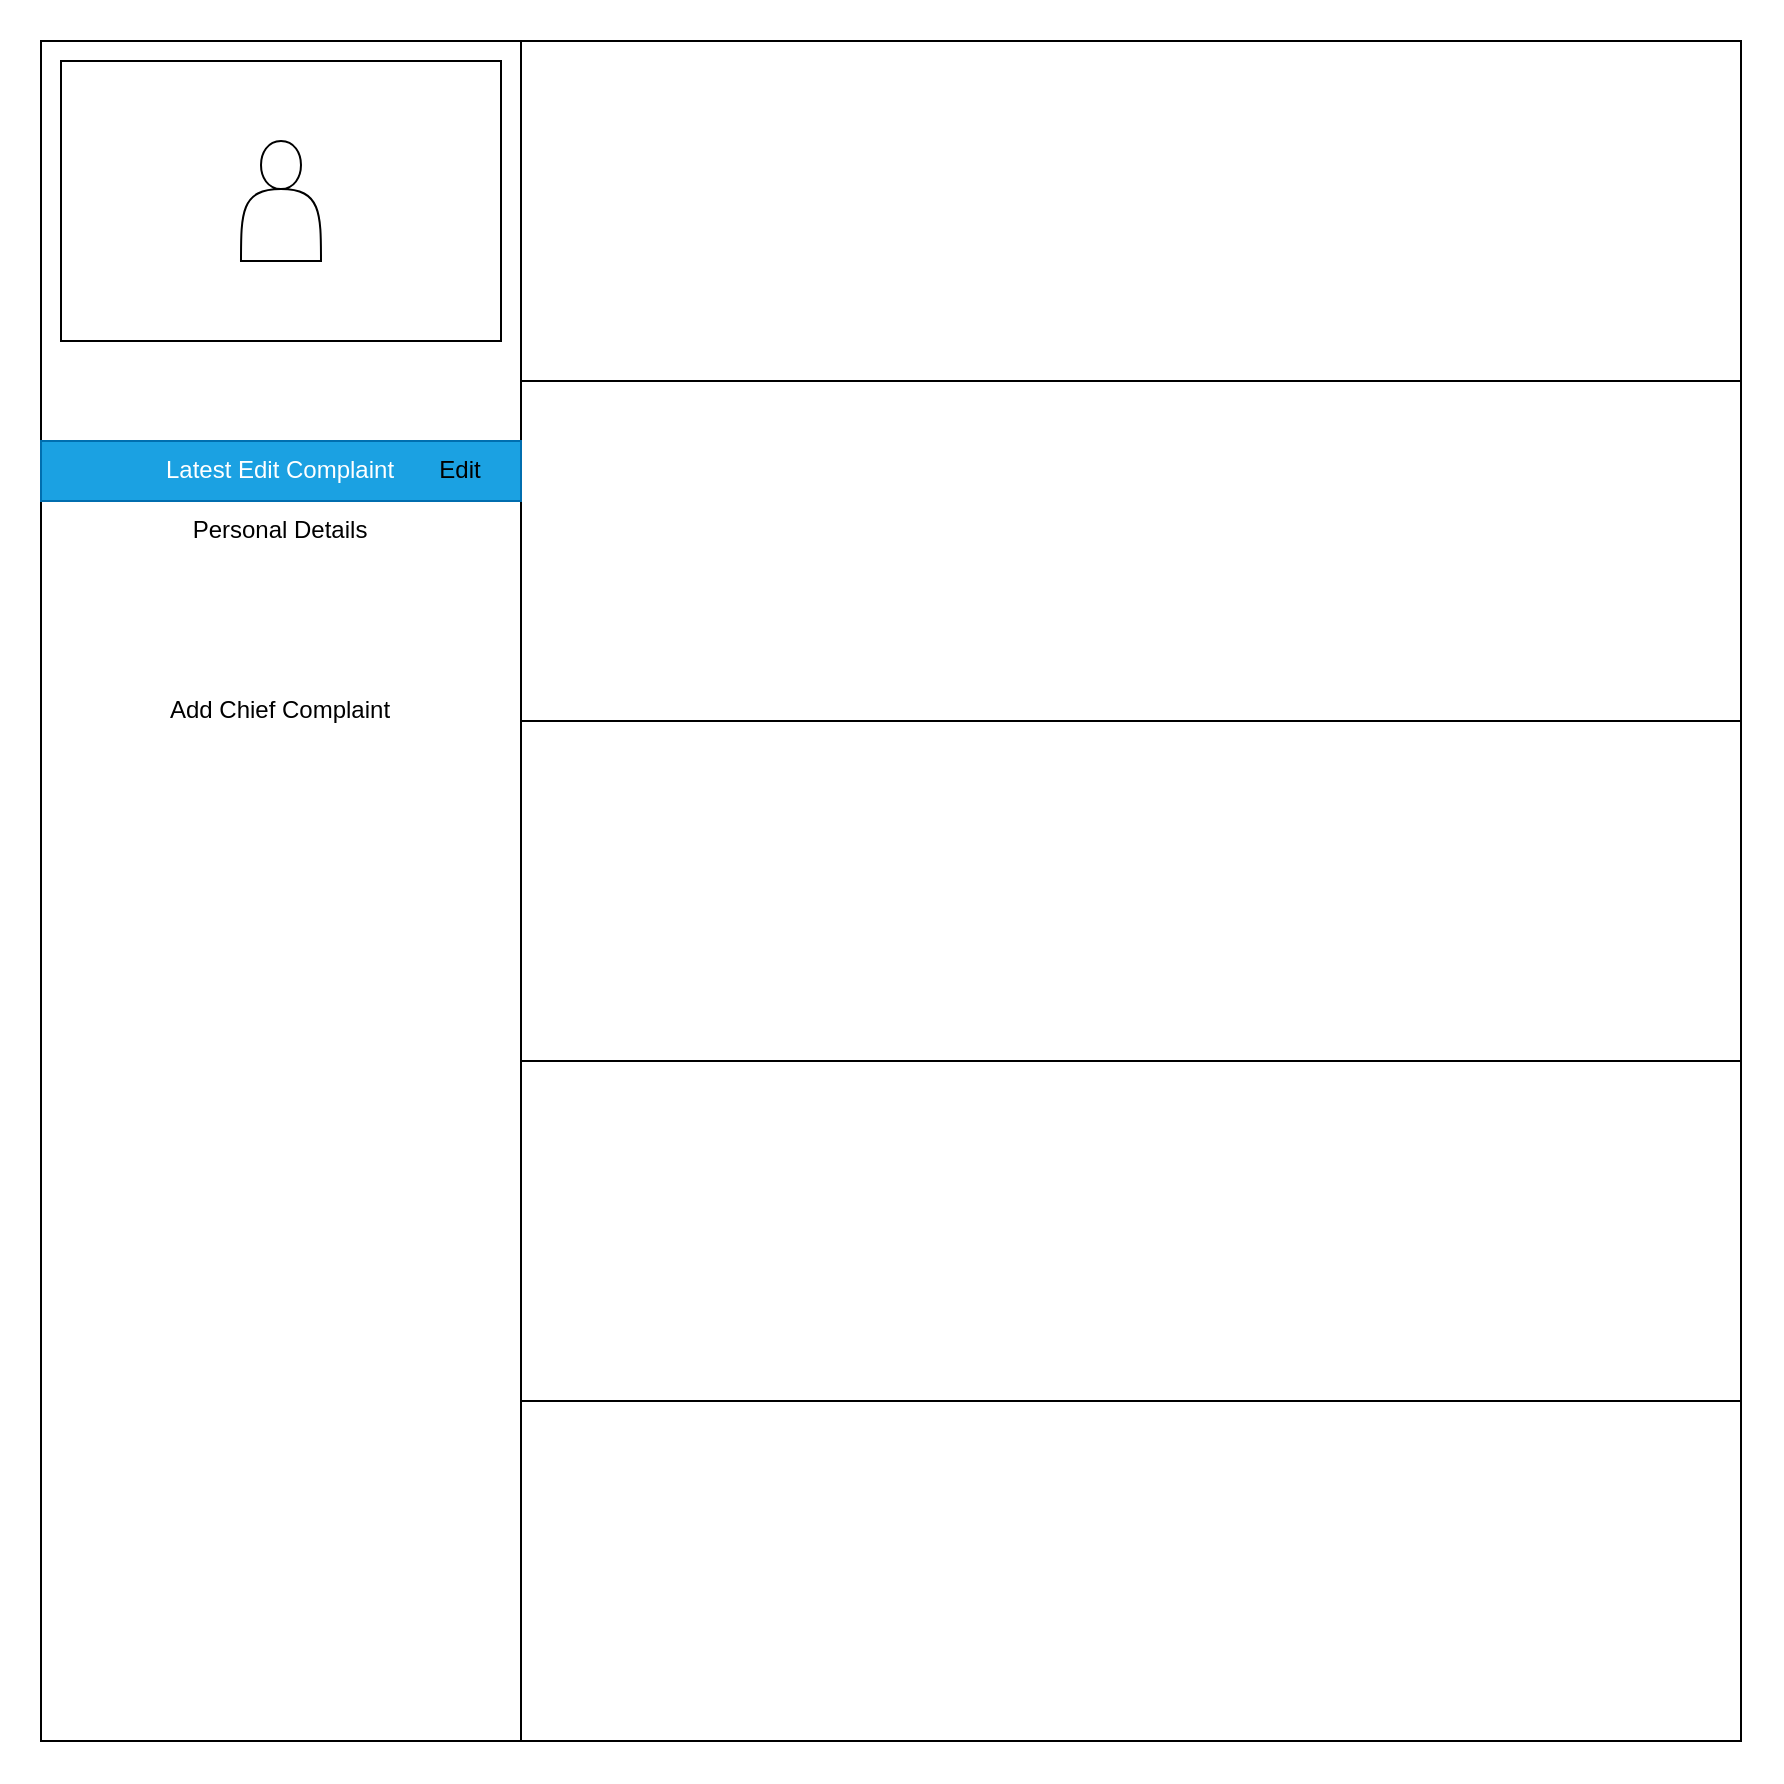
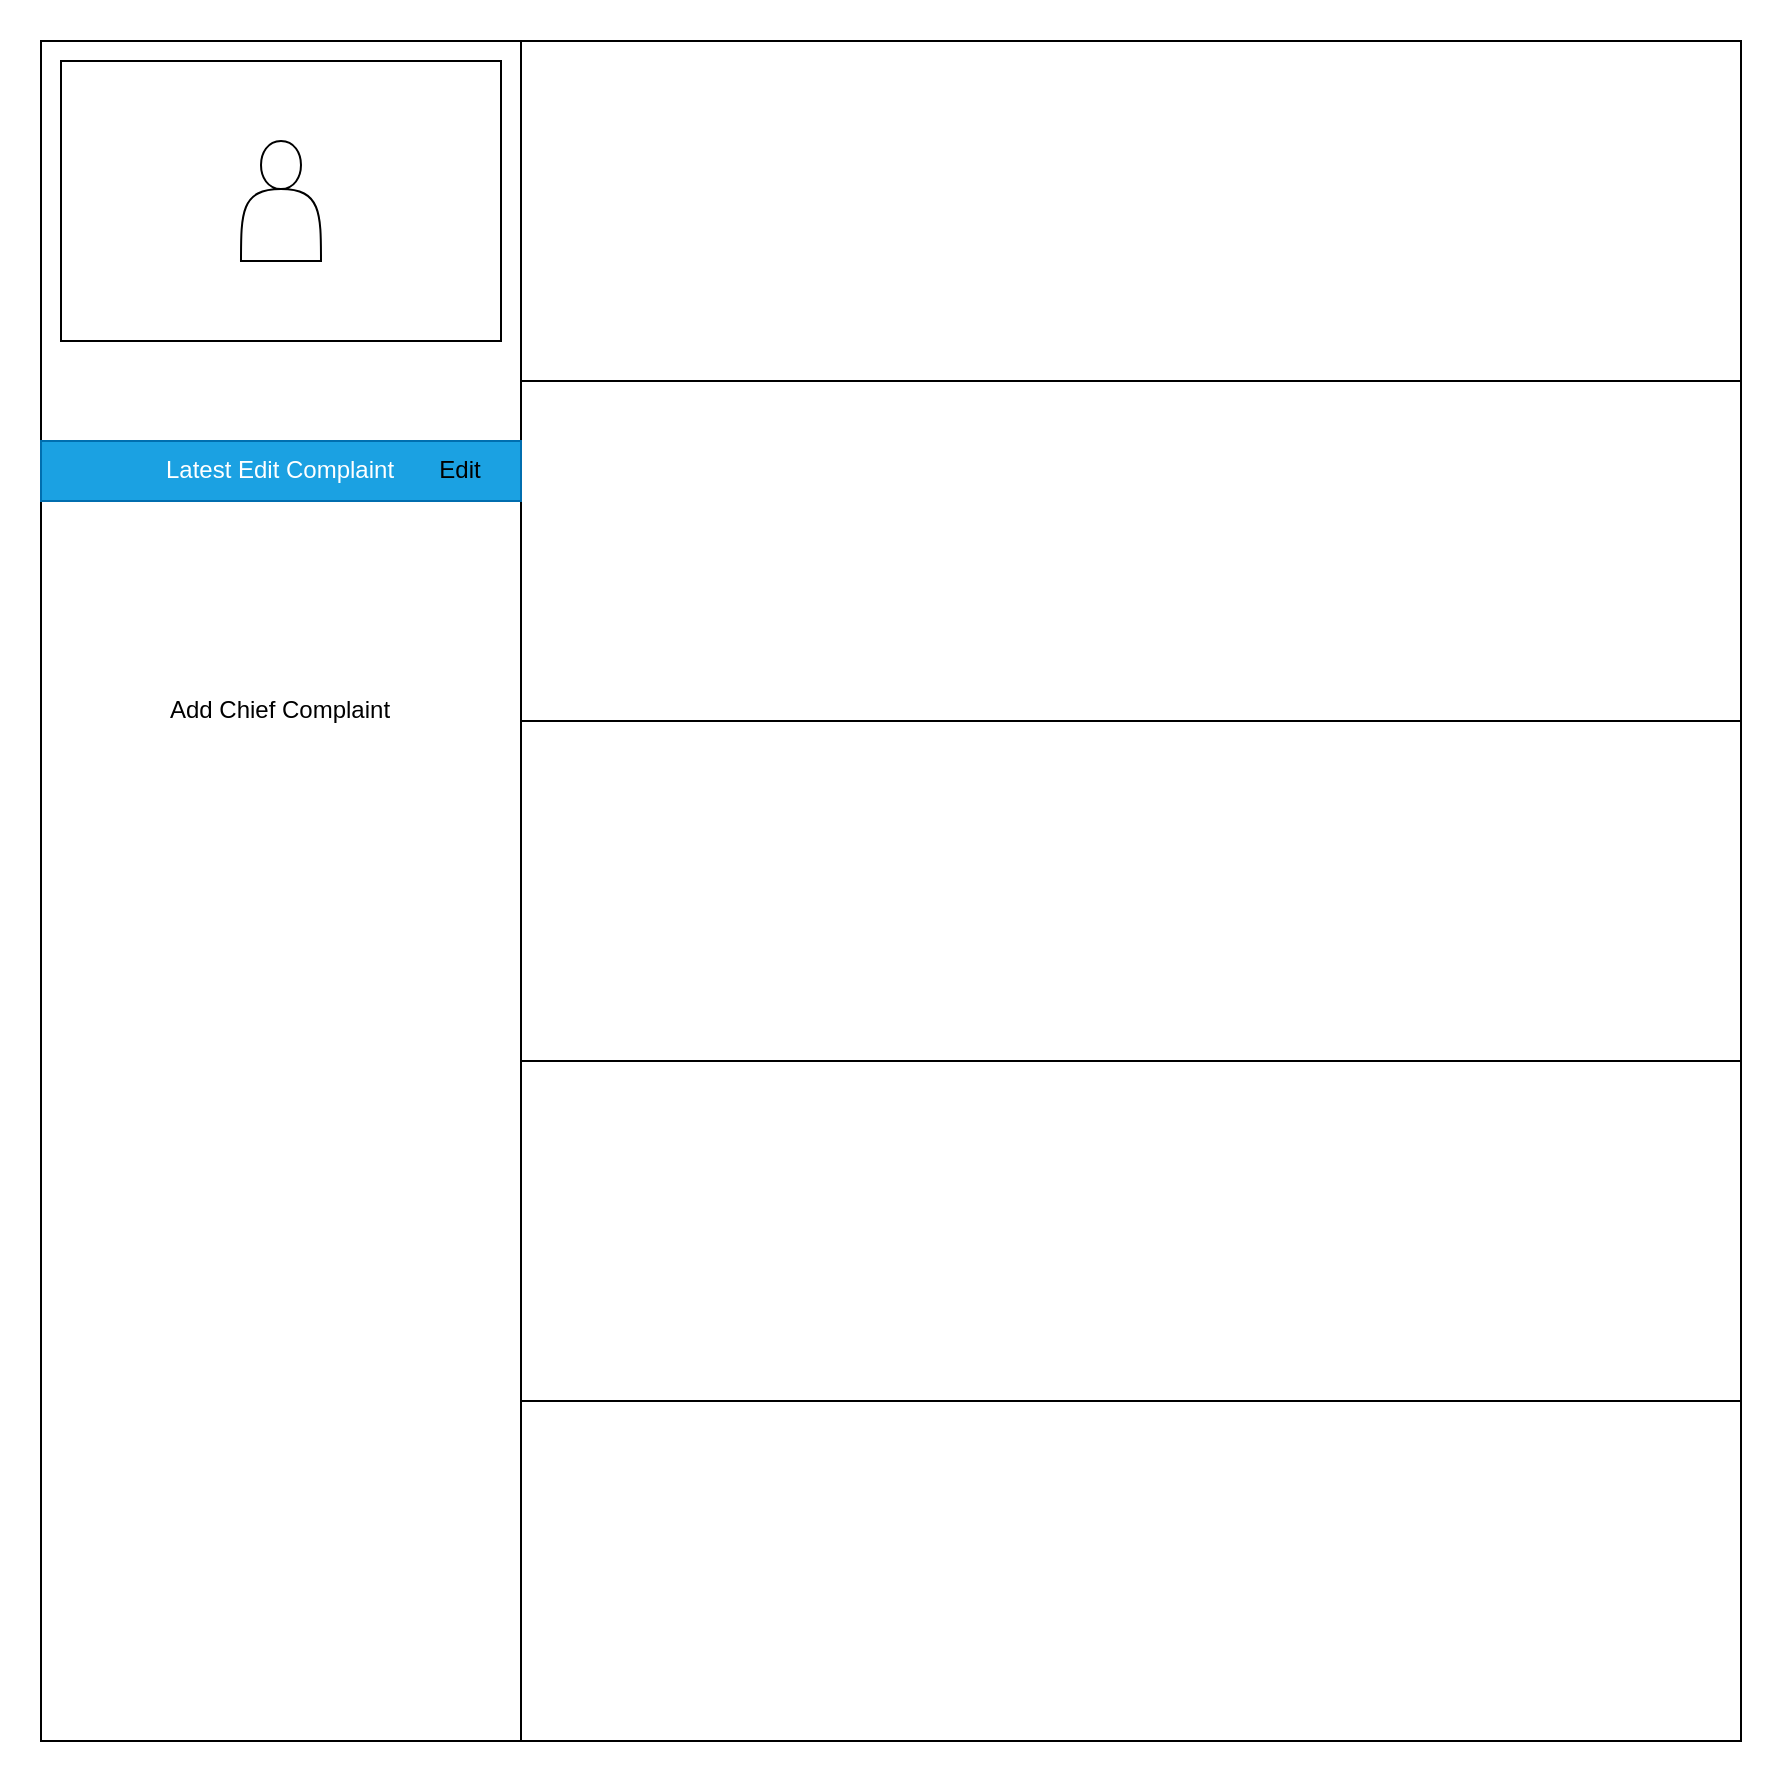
node "Personal Details": removed
